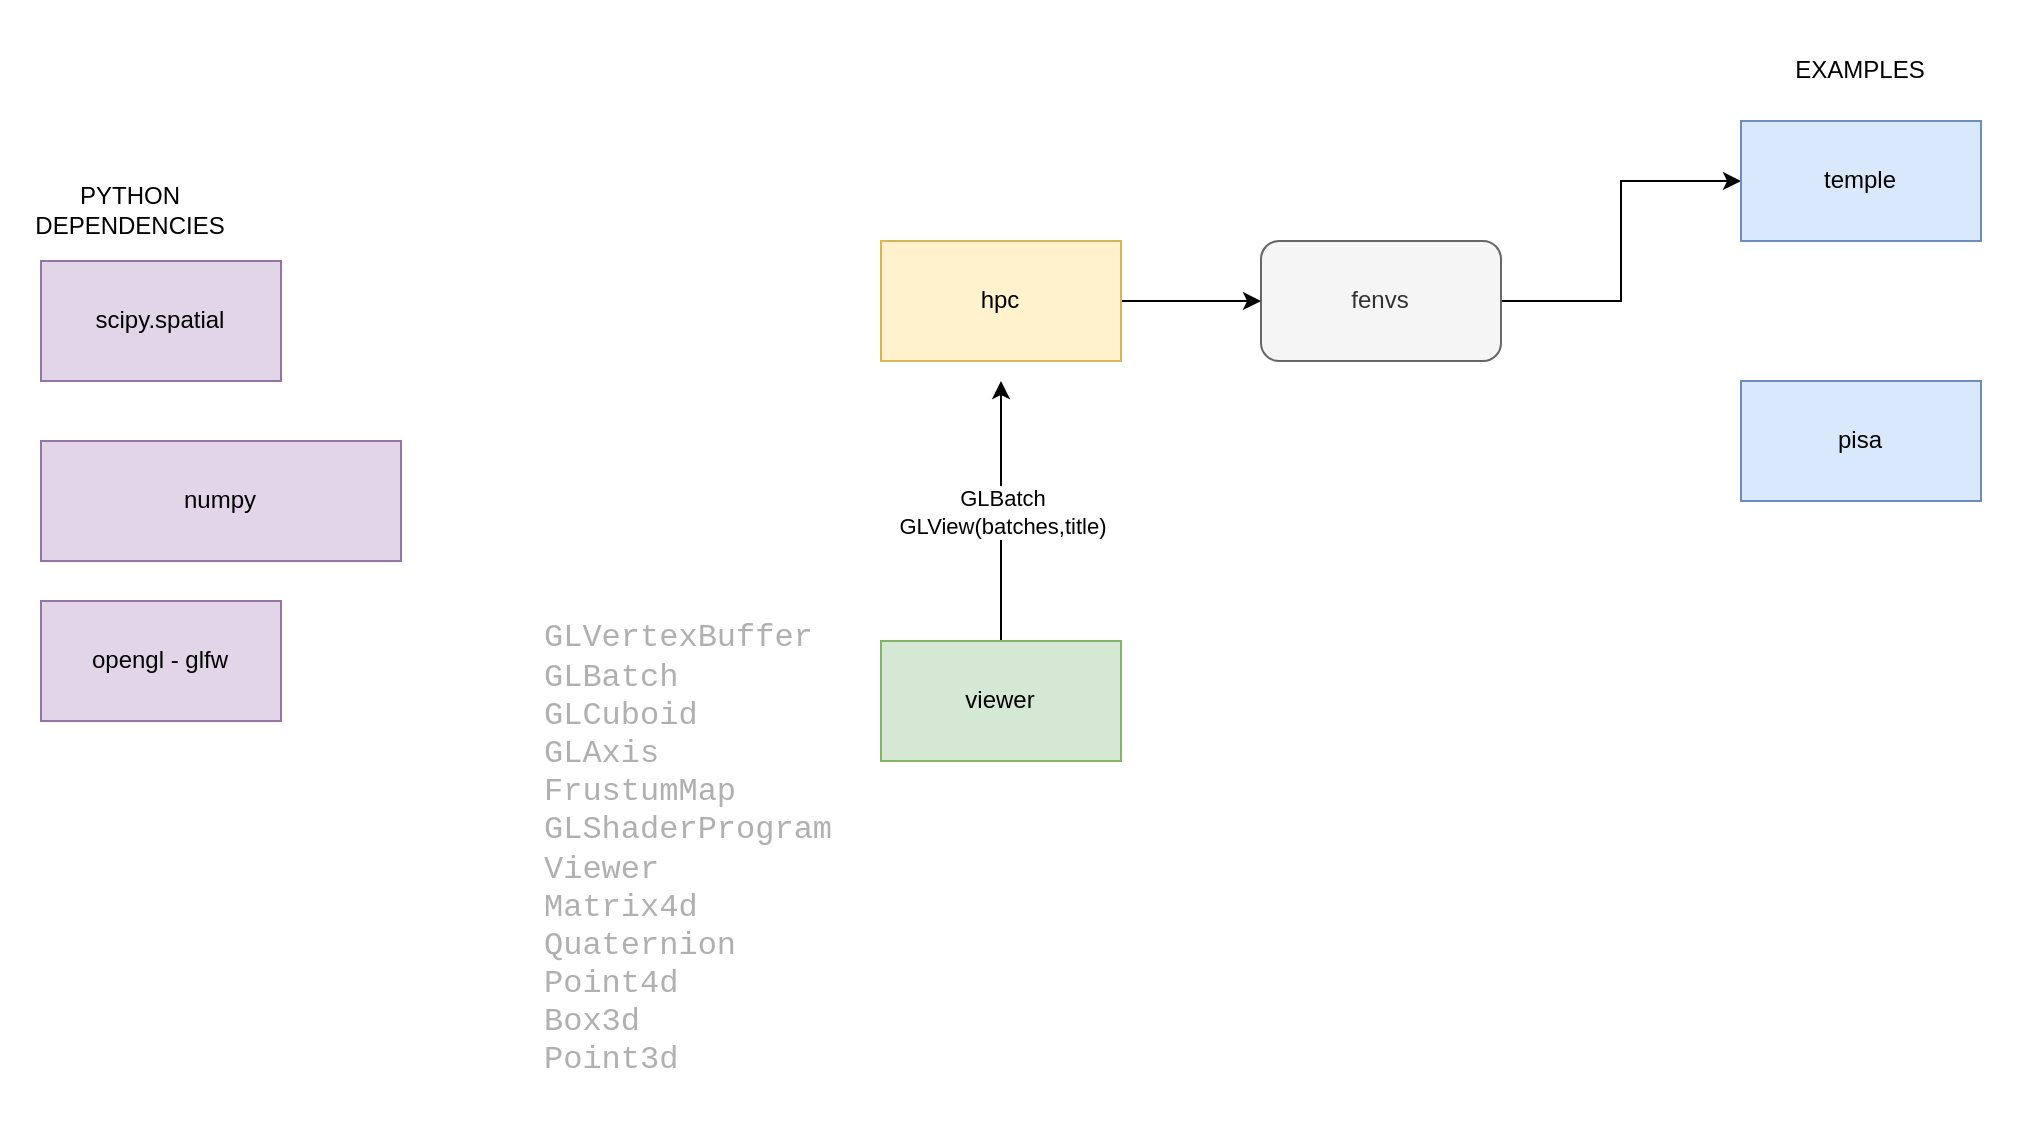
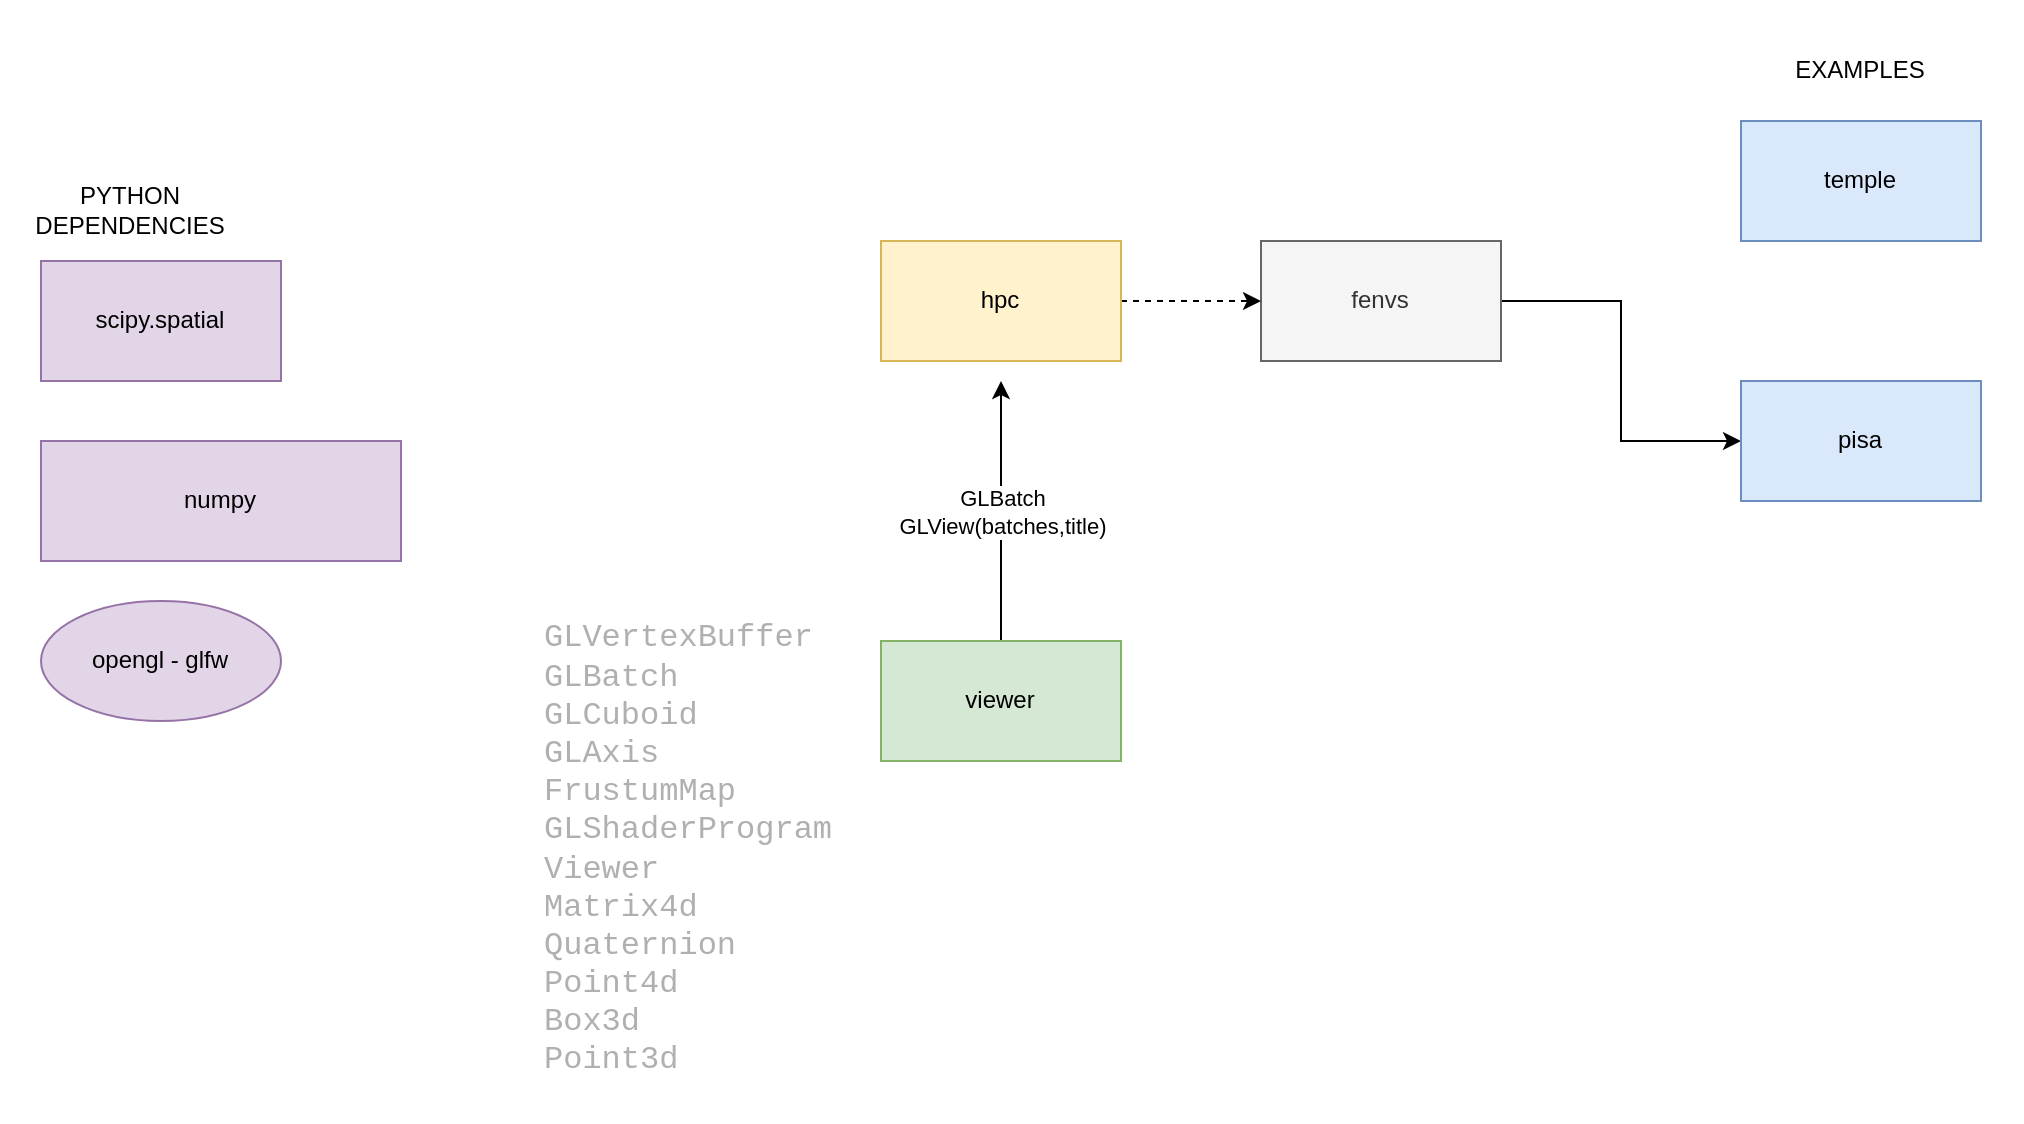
edge "fenvs" -> "temple": removed
edge "hpc" -> "fenvs": style solid -> dashed
node "fenvs": shape rounded rectangle -> rectangle
edge "fenvs" -> "pisa": added
node "opengl - glfw": shape rectangle -> ellipse
